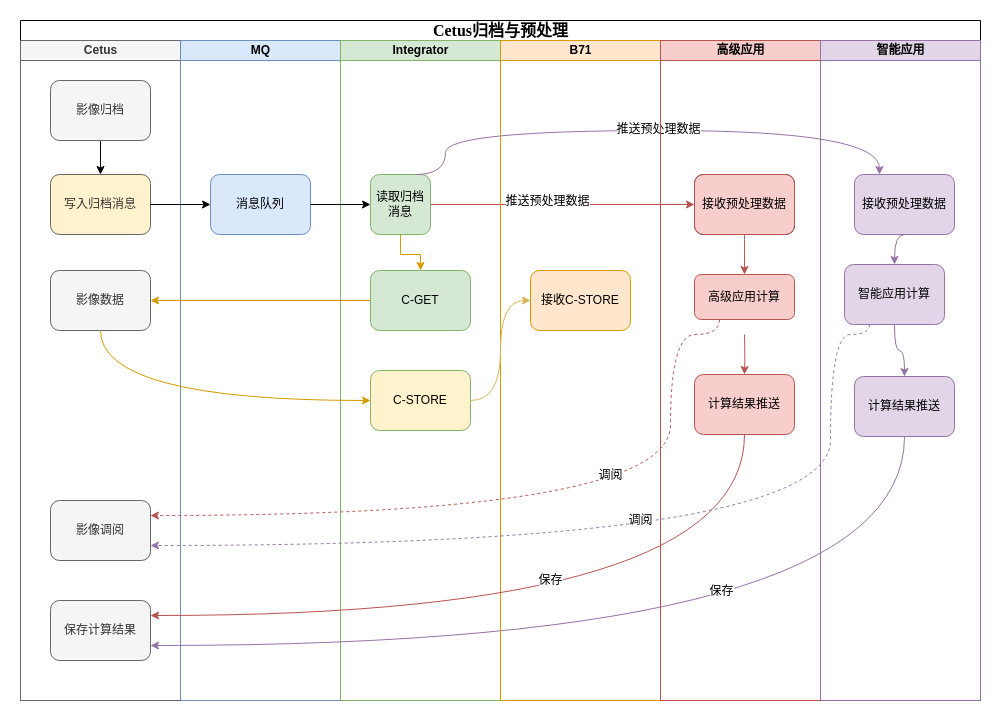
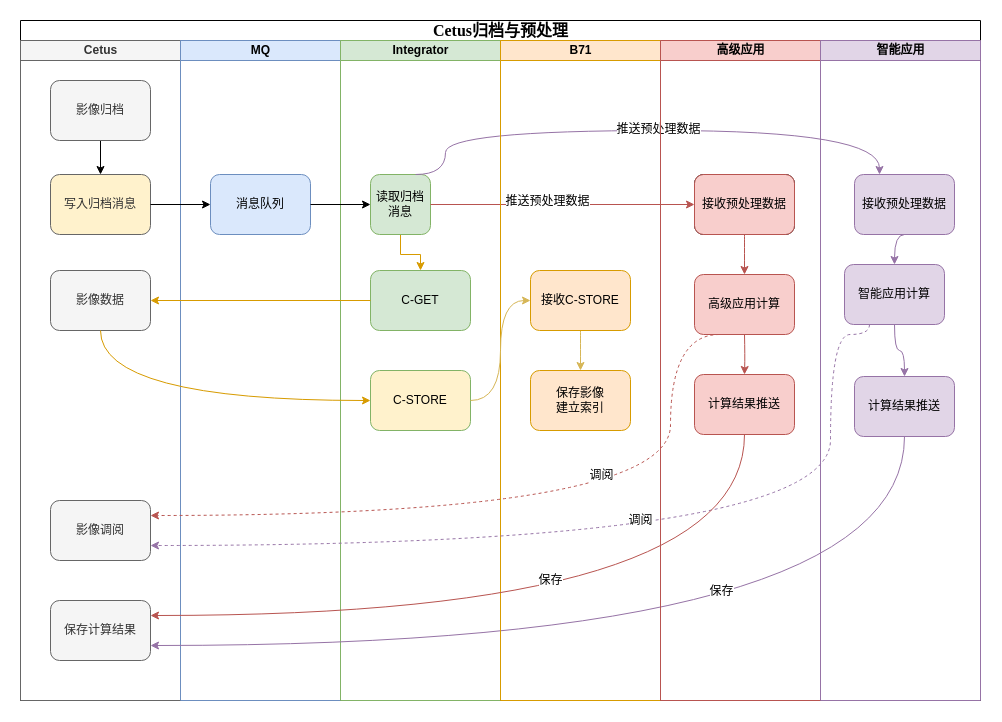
node "高级应用计算": size 100x45 -> 100x60
edge "接收C-STORE" -> "保存影像 建立索引": added
node "保存影像 建立索引": added
